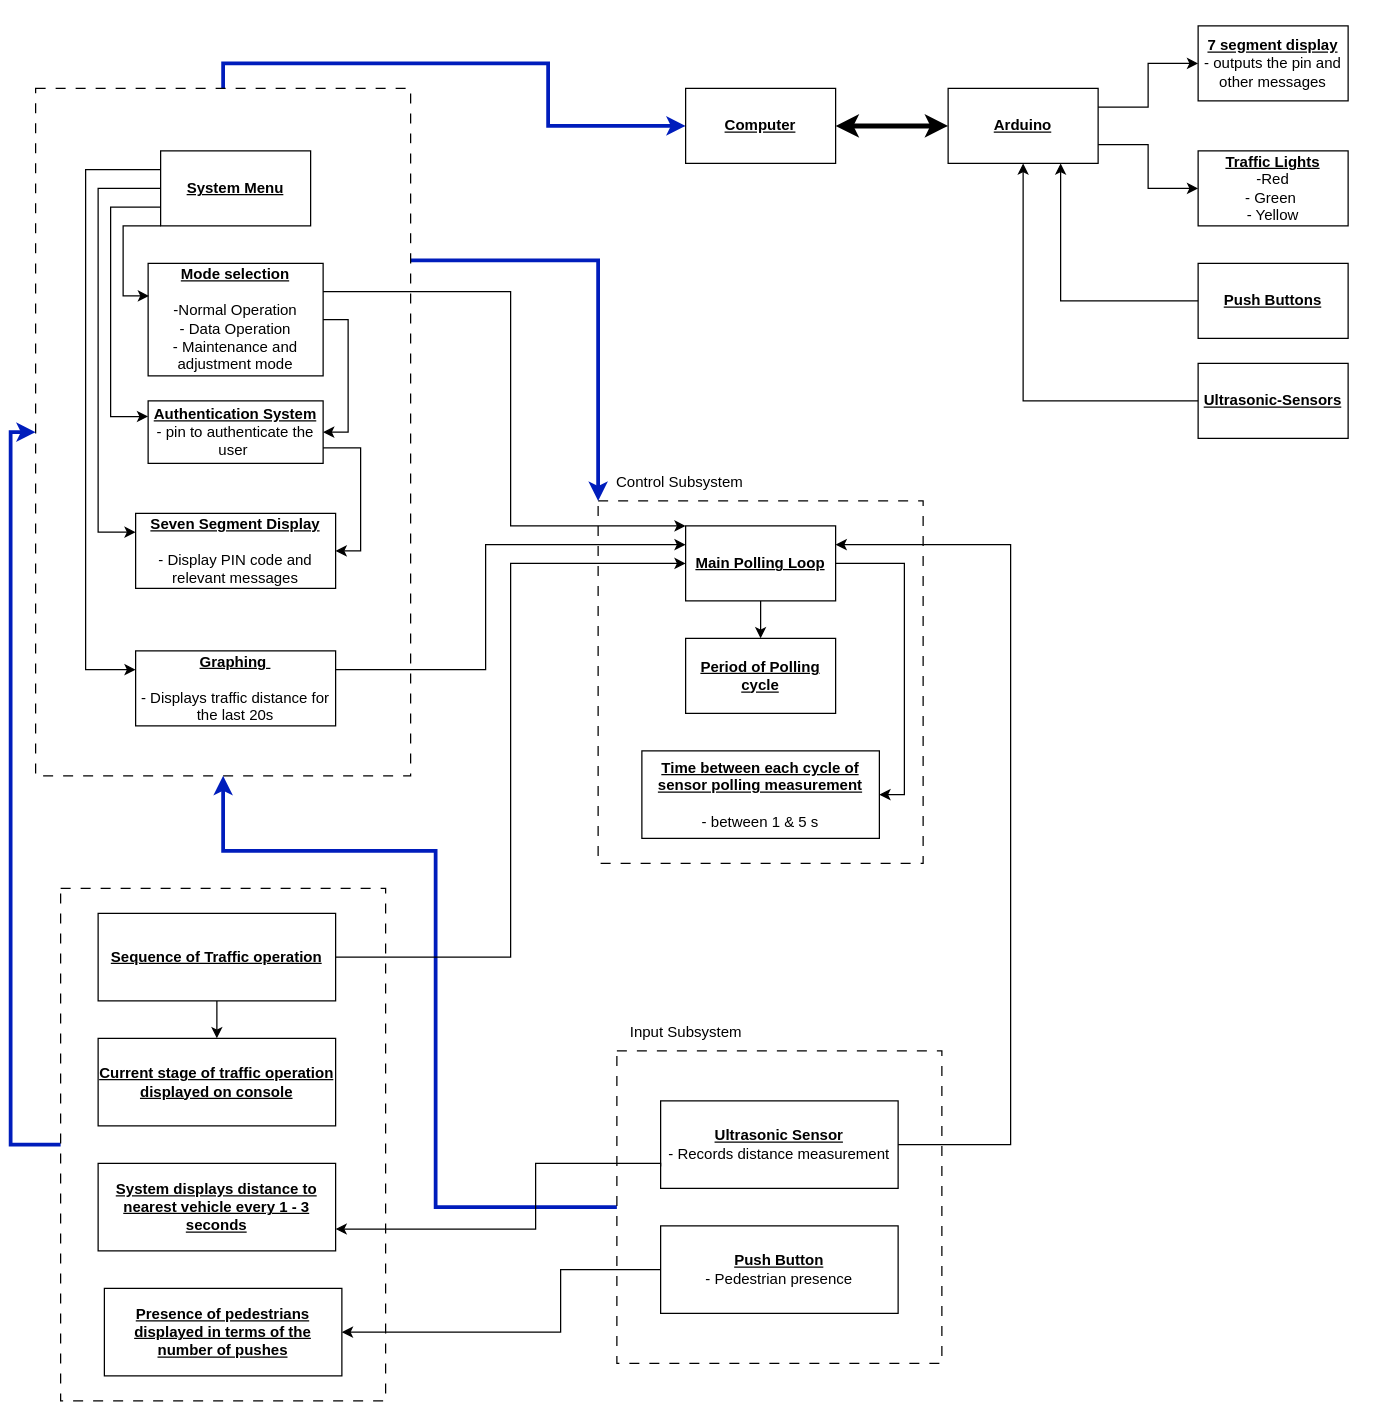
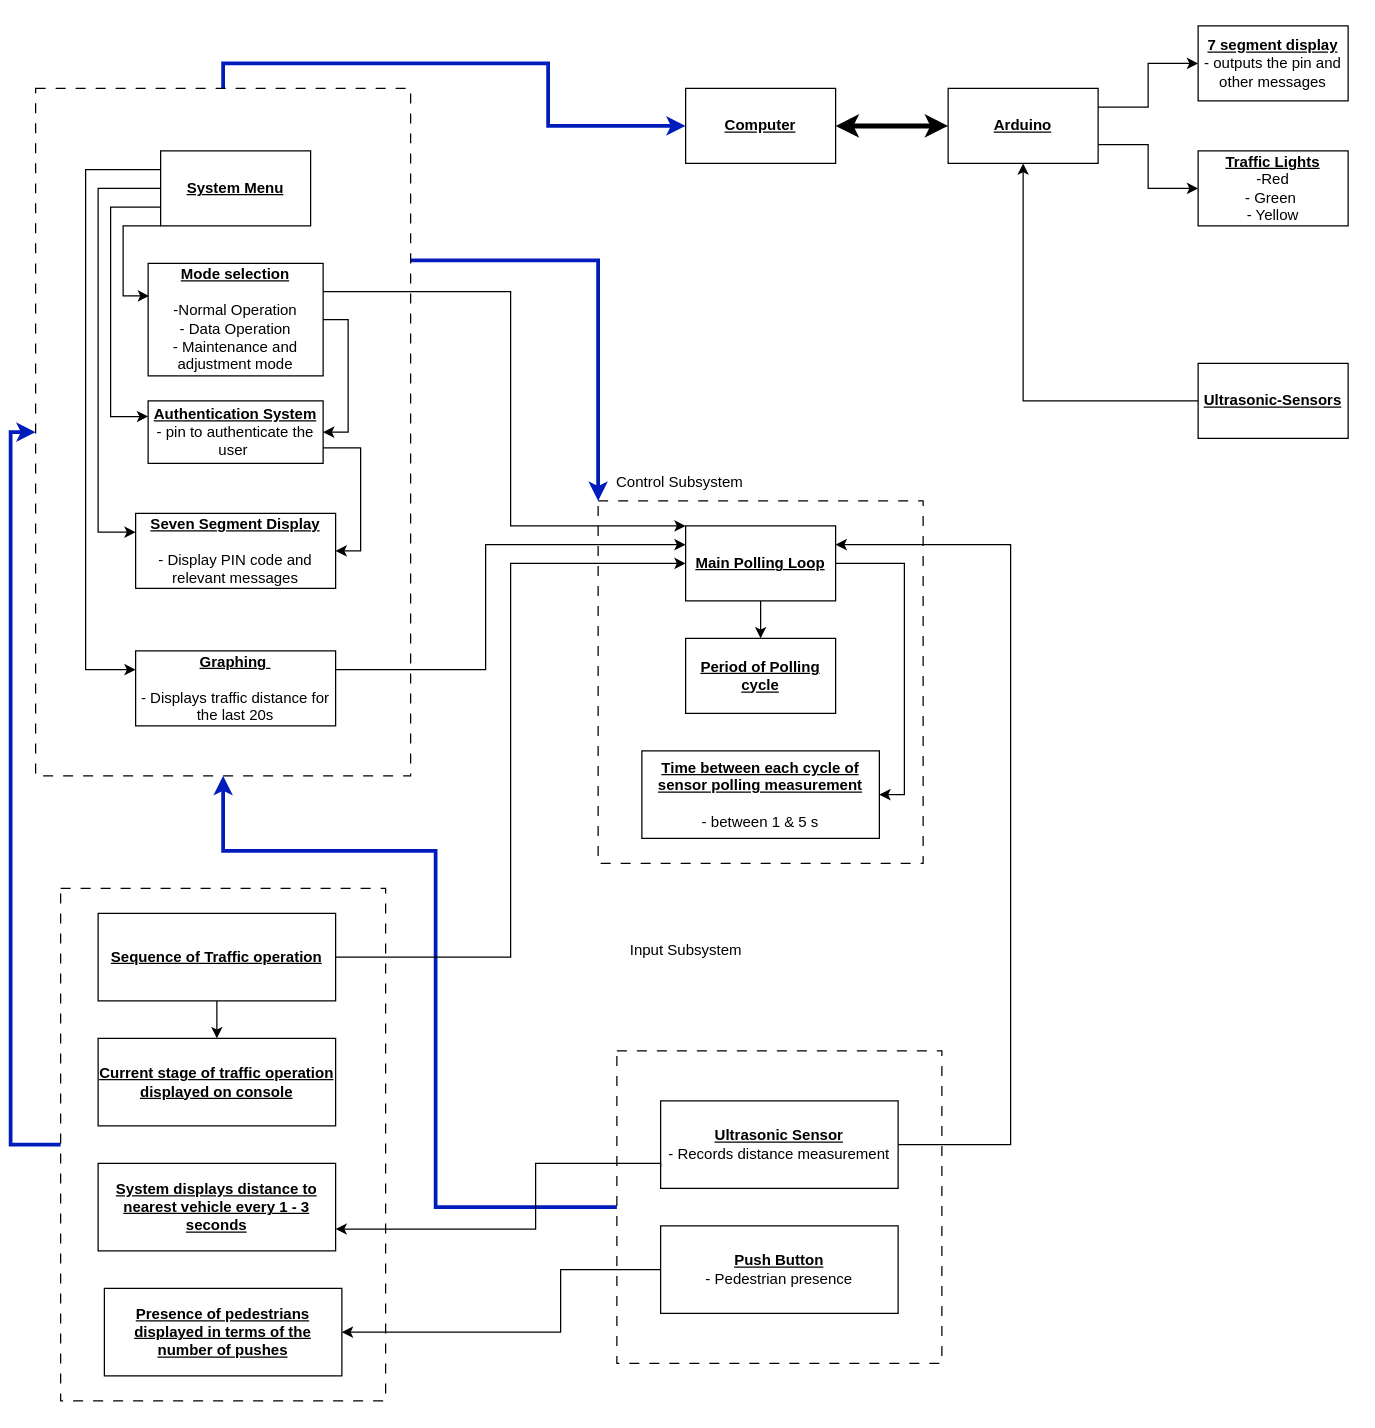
edge "Push Buttons" -> "Arduino": removed
node "Push Buttons": removed
node "Input Subsystem": moved (686, 1032) -> (686, 951)
